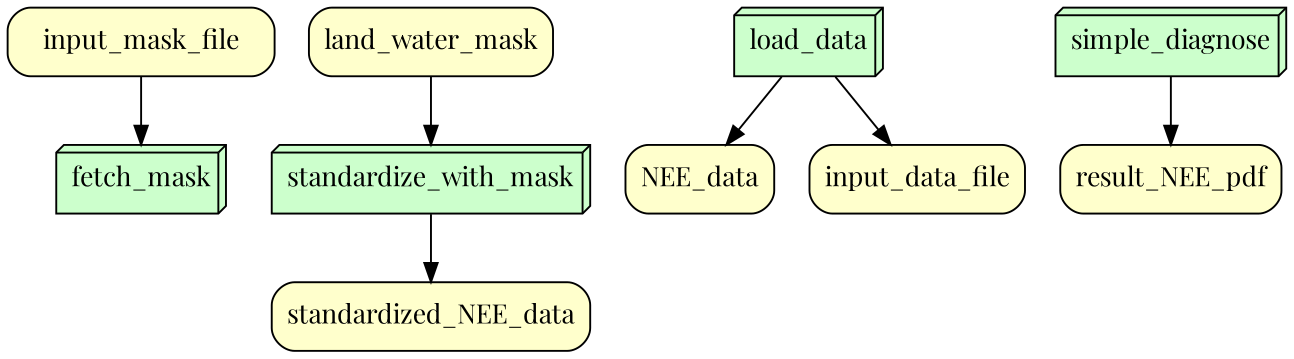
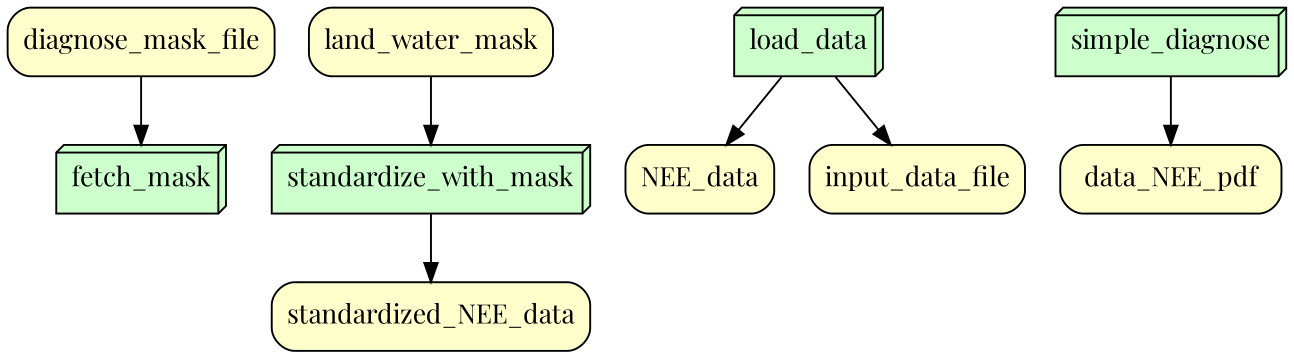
node "input_mask_file": label "input_mask_file" -> "diagnose_mask_file"
node "result_NEE_pdf": label "result_NEE_pdf" -> "data_NEE_pdf"
